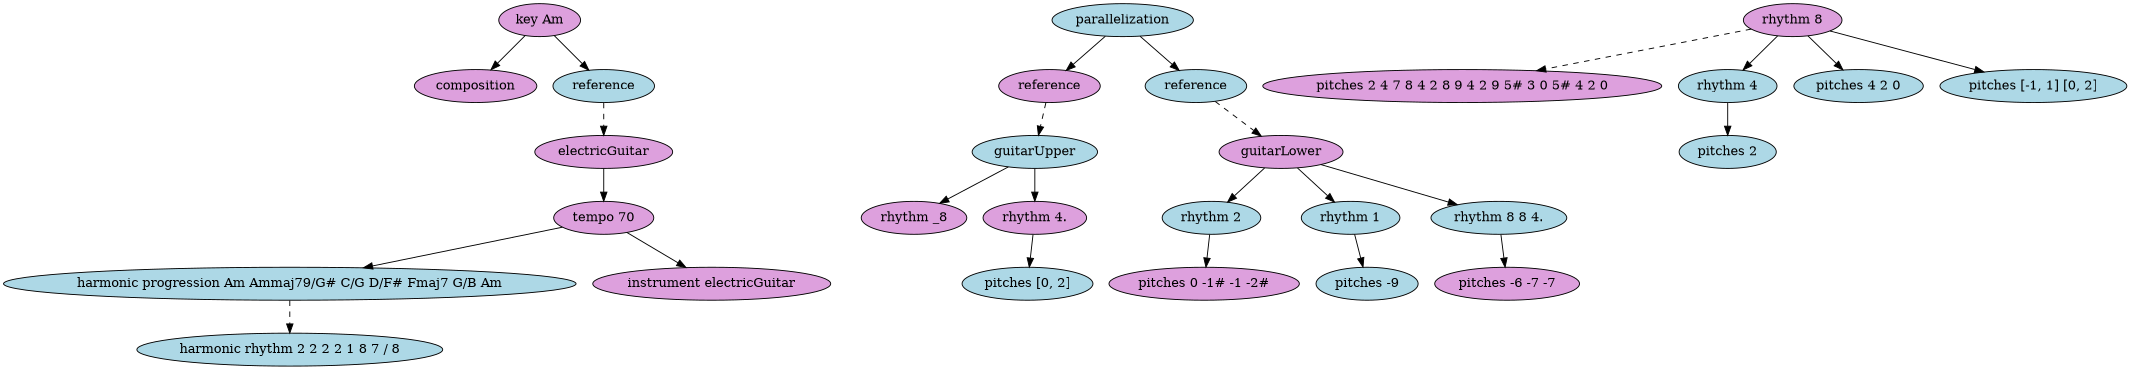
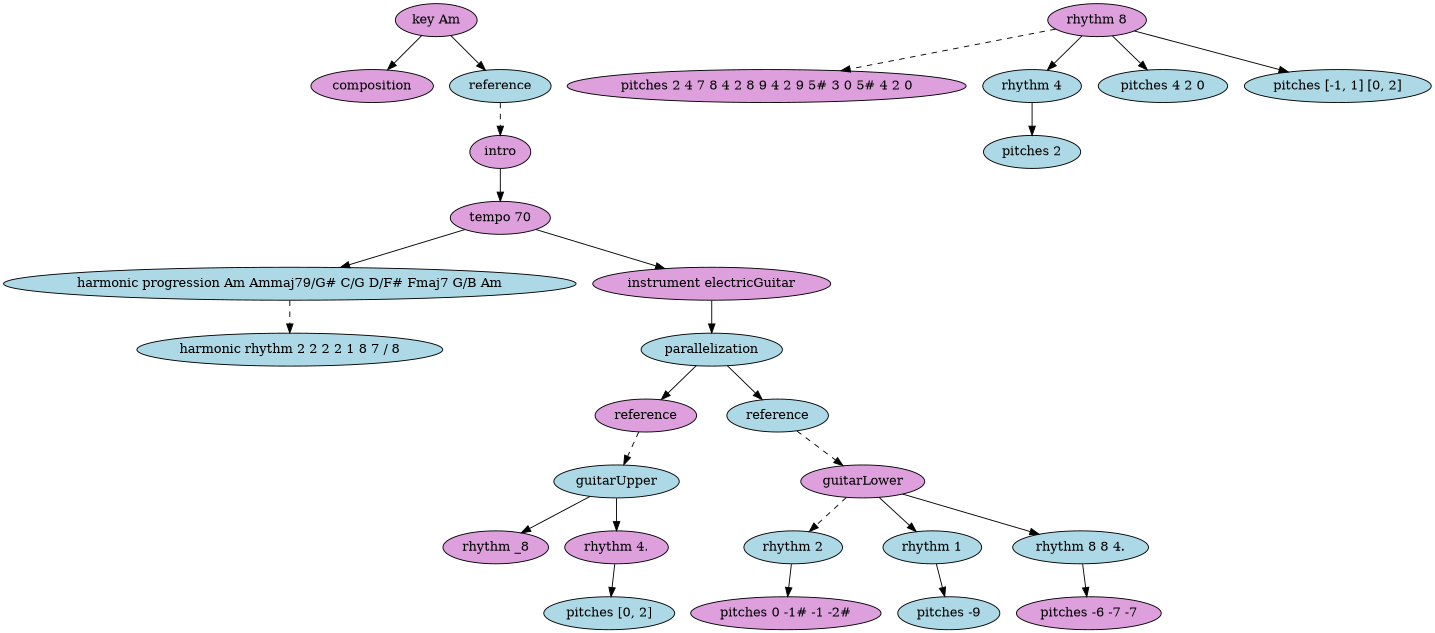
node "electricGuitar": label "electricGuitar" -> "intro"
edge "guitarLower" -> "rhythm 2": style solid -> dashed
edge "instrument electricGuitar" -> "parallelization": added
